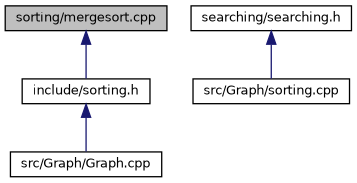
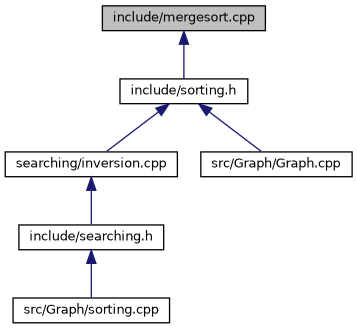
node "sorting/mergesort.cpp": label "sorting/mergesort.cpp" -> "include/mergesort.cpp"
node "searching/searching.h": label "searching/searching.h" -> "include/searching.h"
node "searching/inversion.cpp": added
